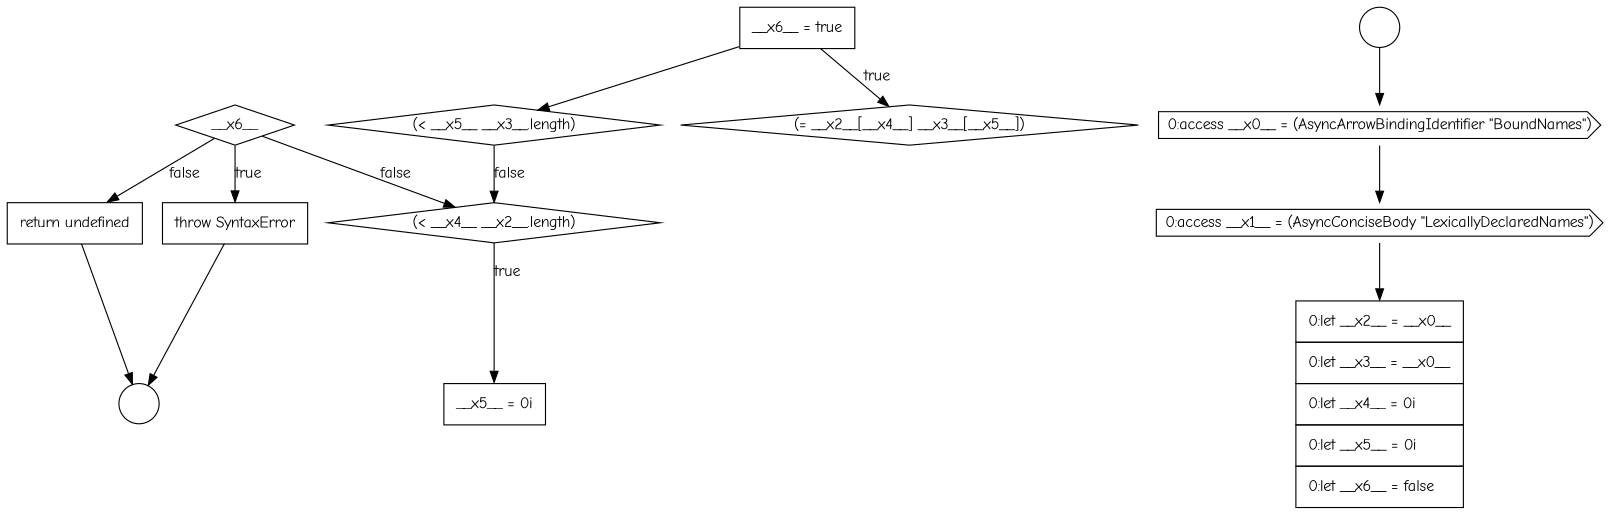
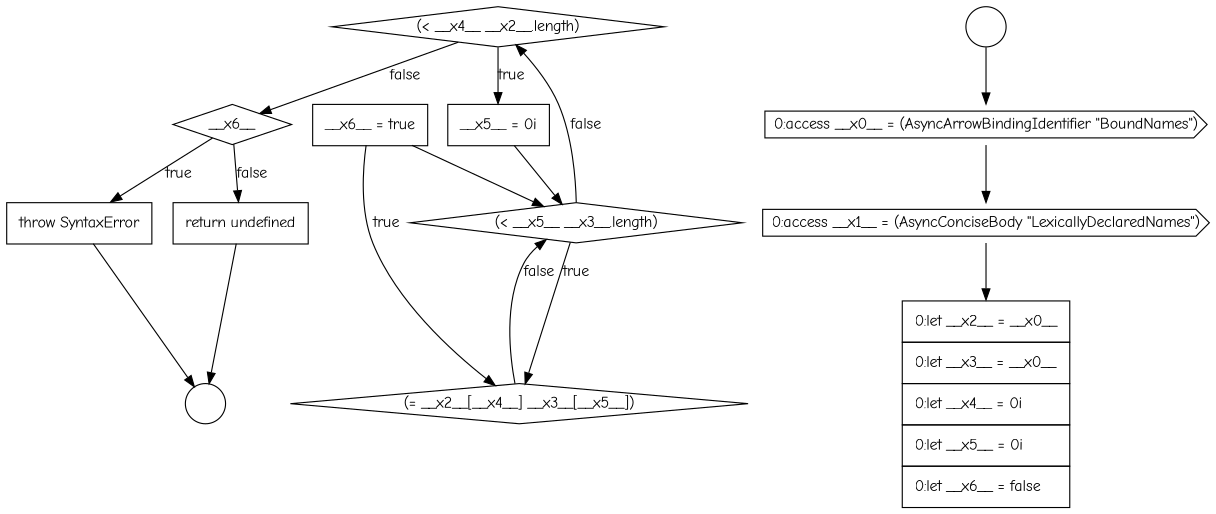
edge "__x6__" -> "(< __x4__ __x2__.length)": reversed
edge "__x5__ = 0i" -> "(< __x5__ __x3__.length)": added
edge "(< __x5__ __x3__.length)" -> "(= __x2__[__x4__] __x3__[__x5__])": added, label "true"
edge "(= __x2__[__x4__] __x3__[__x5__])" -> "(< __x5__ __x3__.length)": added, label "false"
